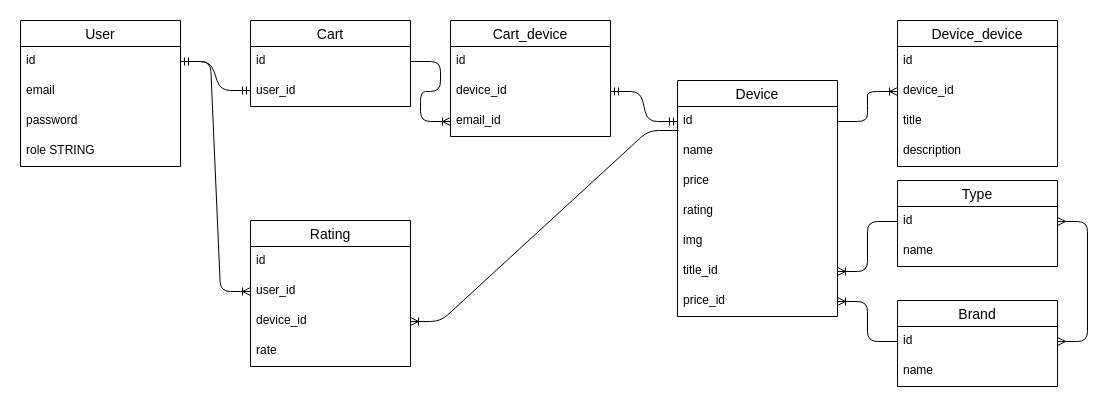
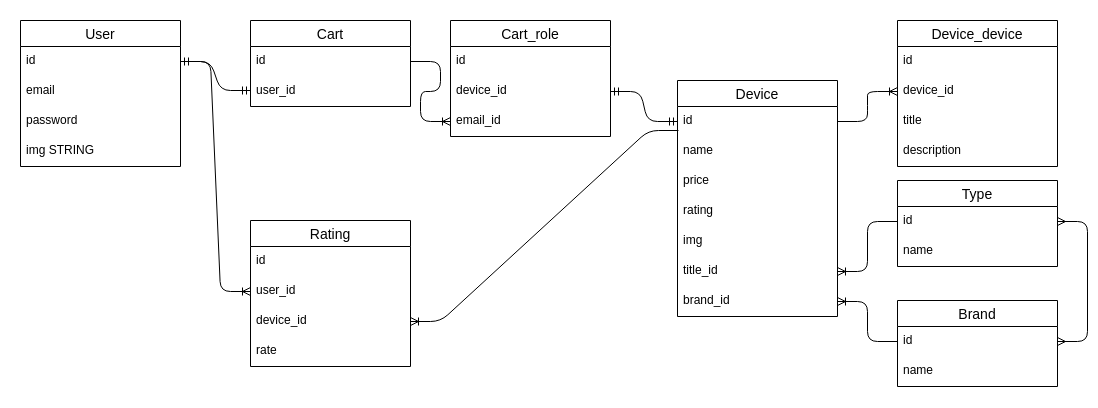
node "Cart_device": label "Cart_device" -> "Cart_role"
node "role STRING": label "role STRING" -> "img STRING"
node "price_id": label "price_id" -> "brand_id"
